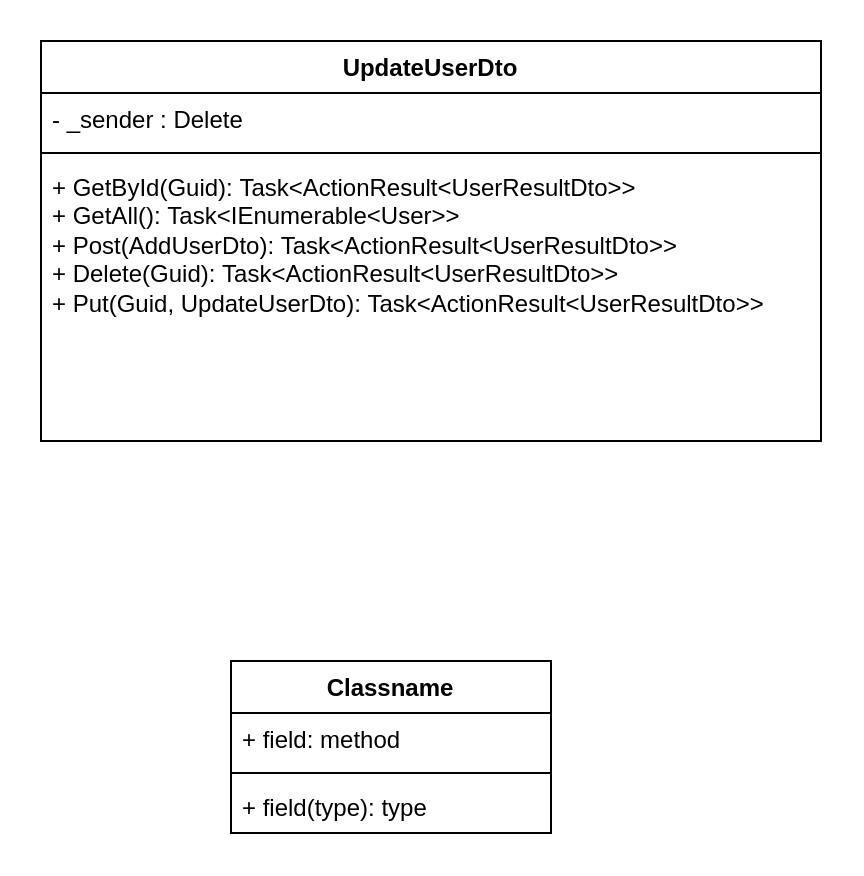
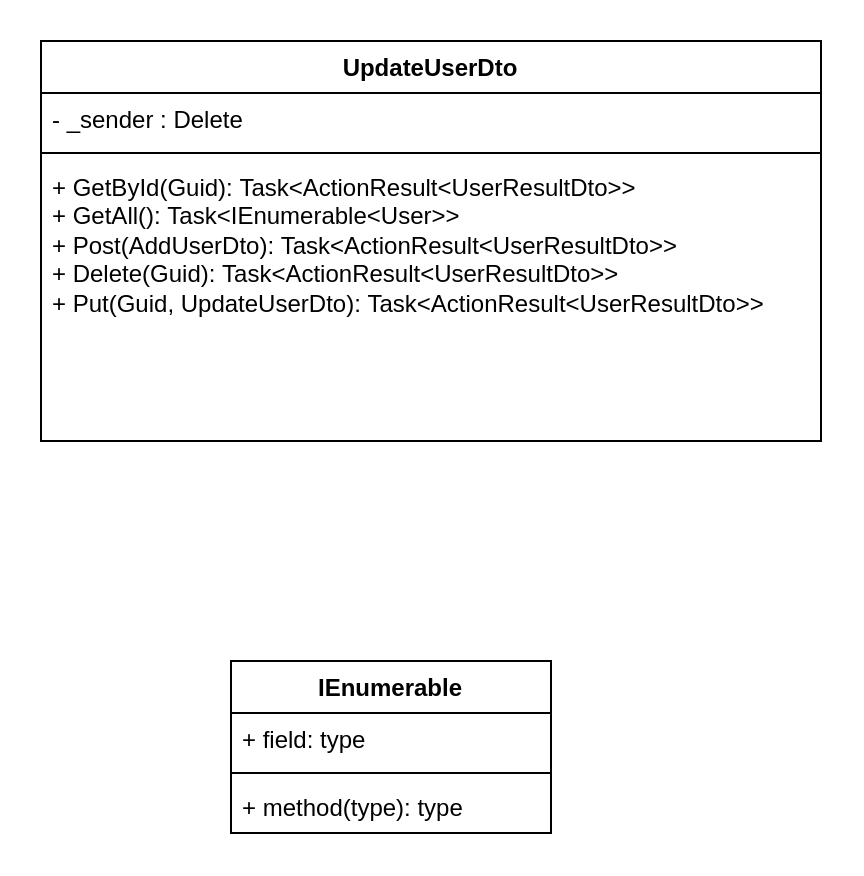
node "Classname": label "Classname" -> "IEnumerable"
node "+ field: method": label "+ field: method" -> "+ field: type"
node "+ field(type): type": label "+ field(type): type" -> "+ method(type): type"
